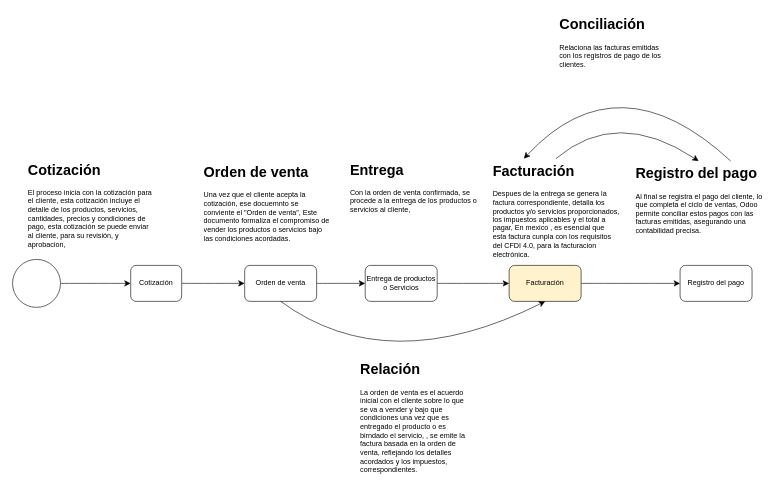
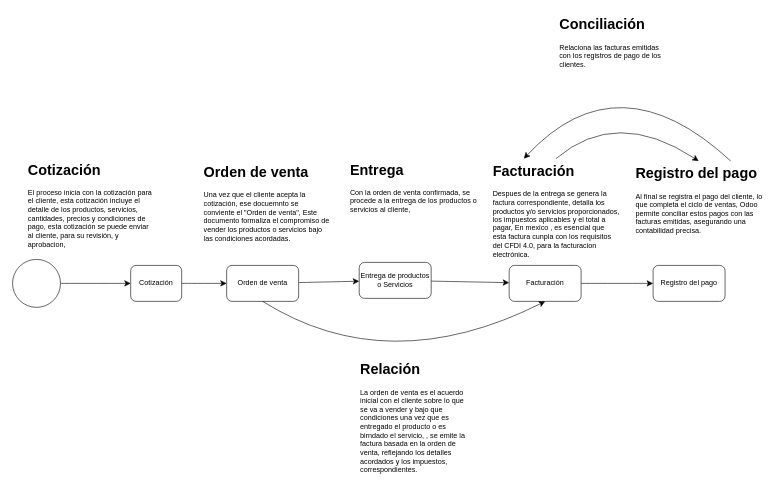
node "Orden de venta": moved (281, 284) -> (263, 284)
node "Entrega de productos o Servicios": moved (401, 284) -> (395, 281)
node "Facturación": fillcolor #fff2cc -> #ffffff
node "Registro del pago": moved (716, 284) -> (689, 284)
